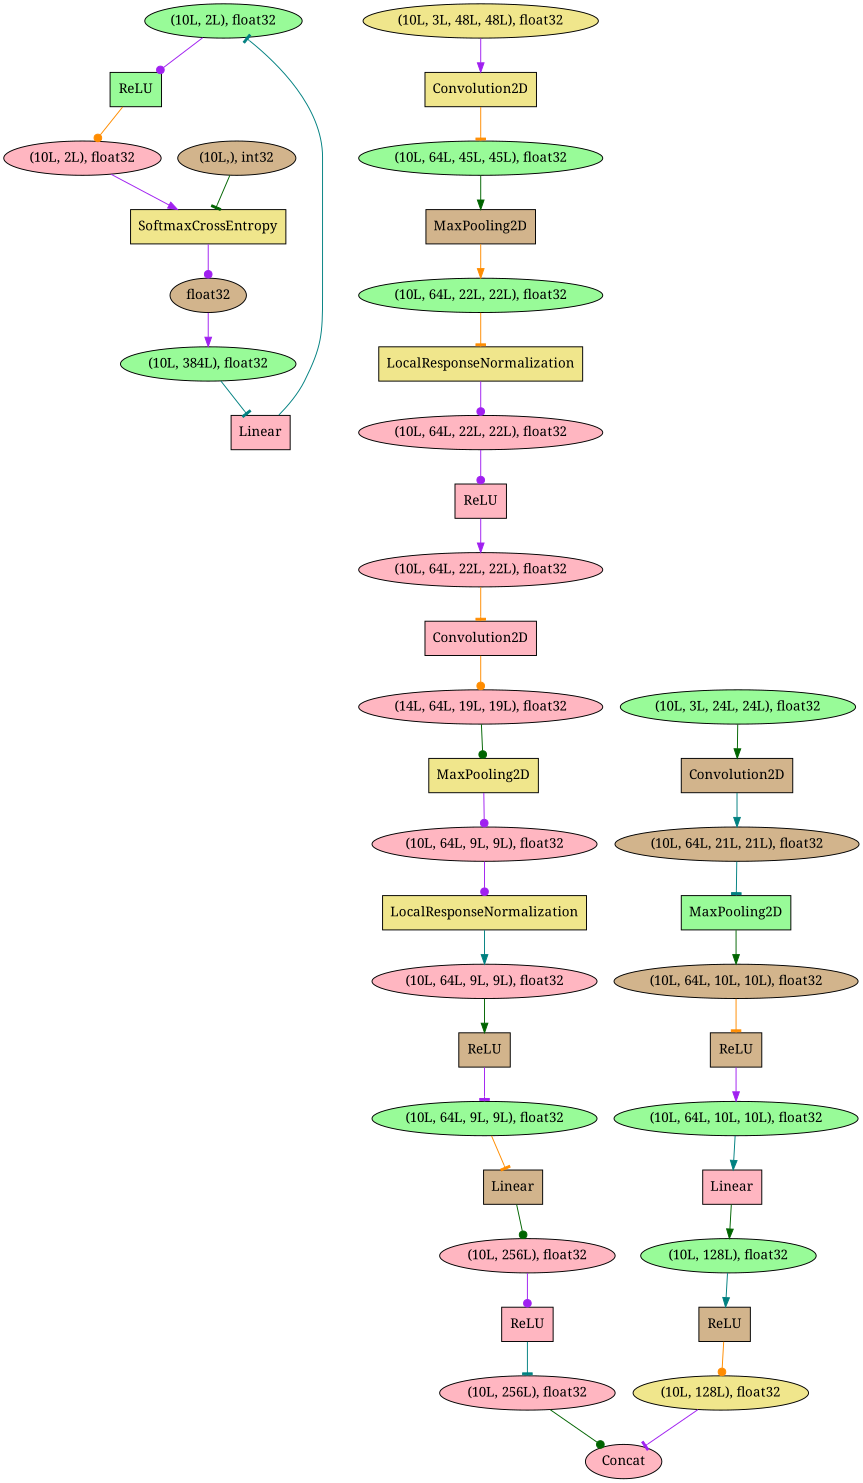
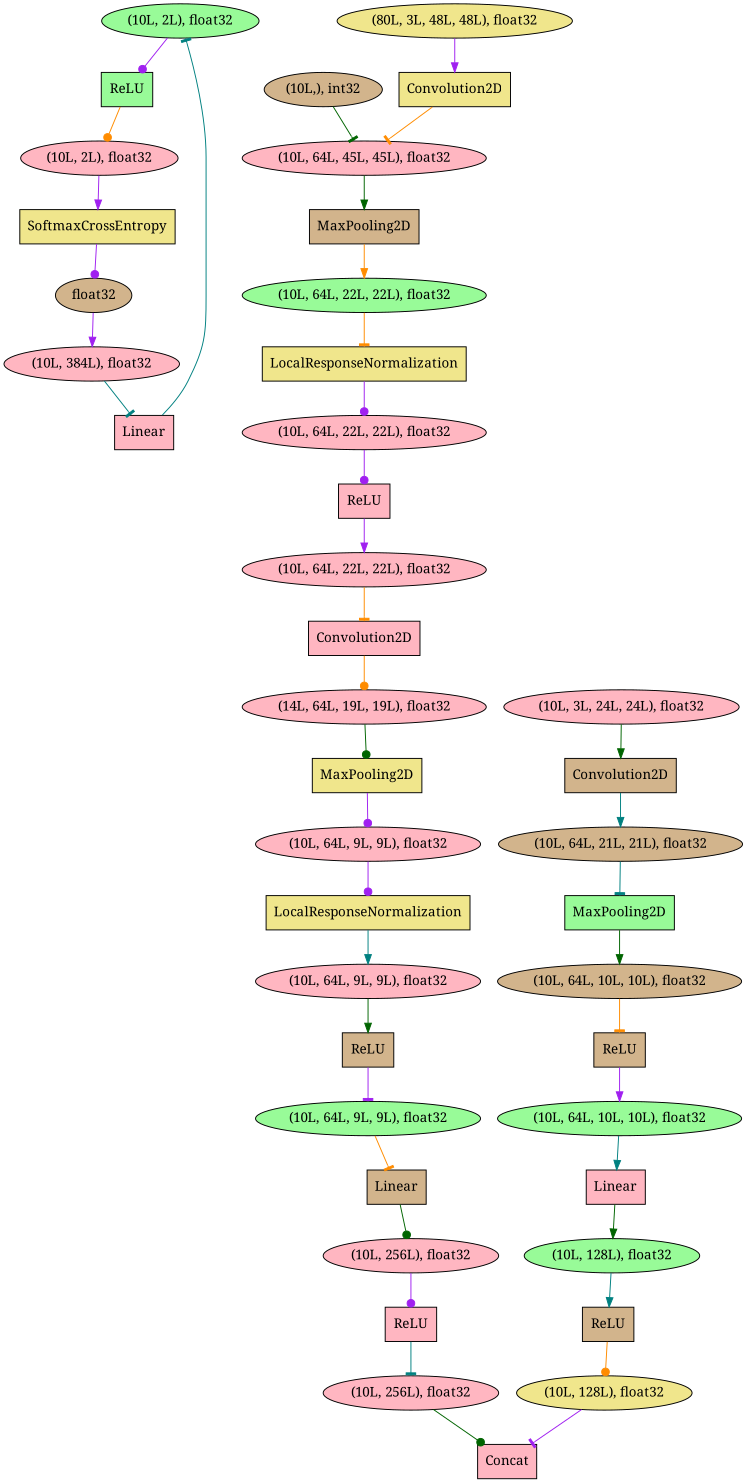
node "(10L, 3L, 48L, 48L), float32": label "(10L, 3L, 48L, 48L), float32" -> "(80L, 3L, 48L, 48L), float32"
node "(10L, 64L, 45L, 45L), float32": fillcolor palegreen -> lightpink
edge "(10L,), int32" -> "SoftmaxCrossEntropy": now "(10L,), int32" -> "(10L, 64L, 45L, 45L), float32"
node "(10L, 384L), float32": fillcolor palegreen -> lightpink
node "(10L, 3L, 24L, 24L), float32": fillcolor palegreen -> lightpink
node "Concat": shape ellipse -> box
